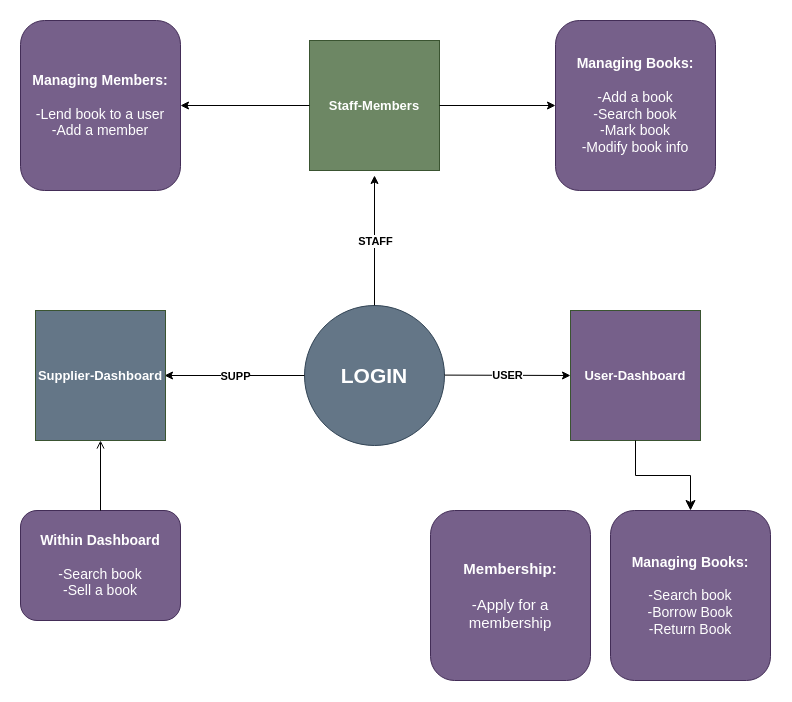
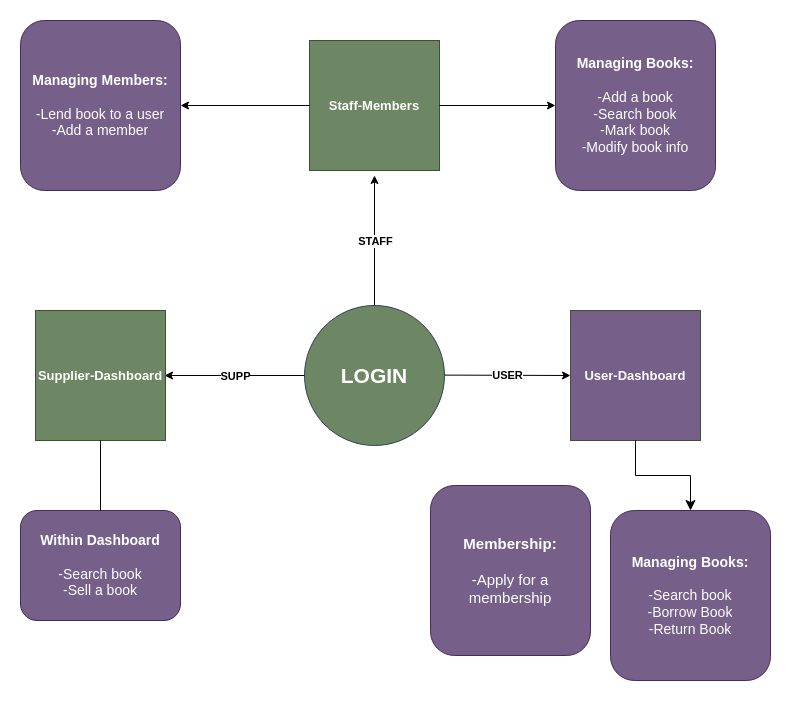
node "Supplier-Dashboard": fillcolor #647687 -> #6d8764
node "LOGIN": fillcolor #647687 -> #6d8764
edge "Within Dashboard -Search book -Sell a book" -> "Supplier-Dashboard": arrowhead open -> none
node "Membership: -Apply for a membership": moved (511, 596) -> (511, 571)
